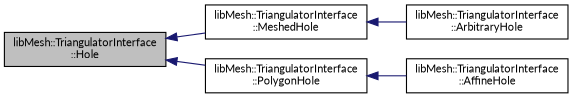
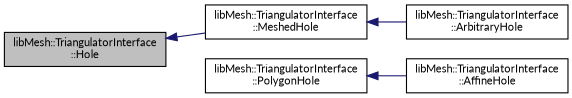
edge "libMesh::TriangulatorInterface ::PolygonHole" -> "libMesh::TriangulatorInterface ::Hole": removed
